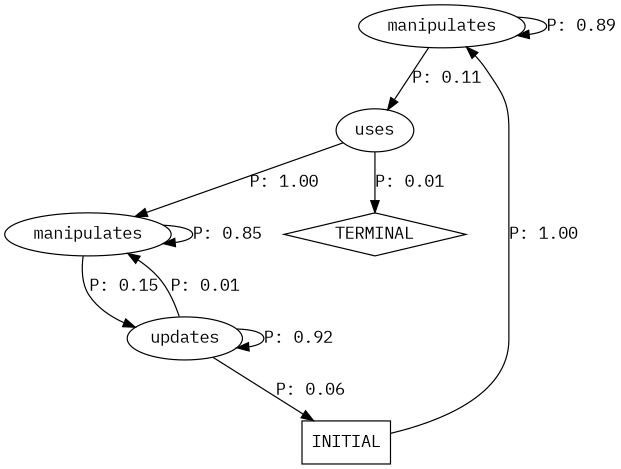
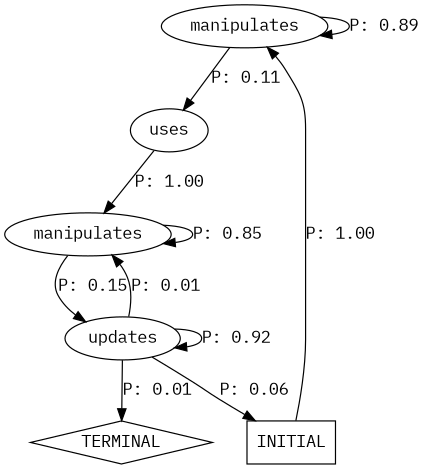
edge "uses" -> "TERMINAL": now "updates" -> "TERMINAL"
